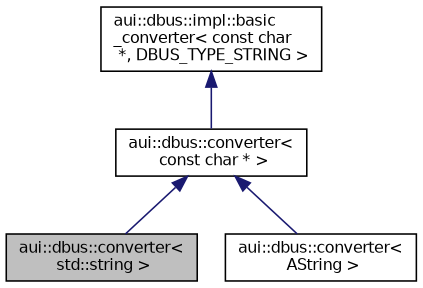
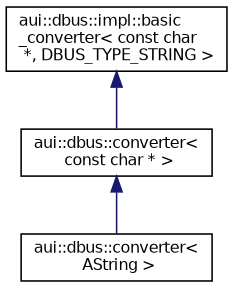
node "aui::dbus::converter< std::string >": removed
